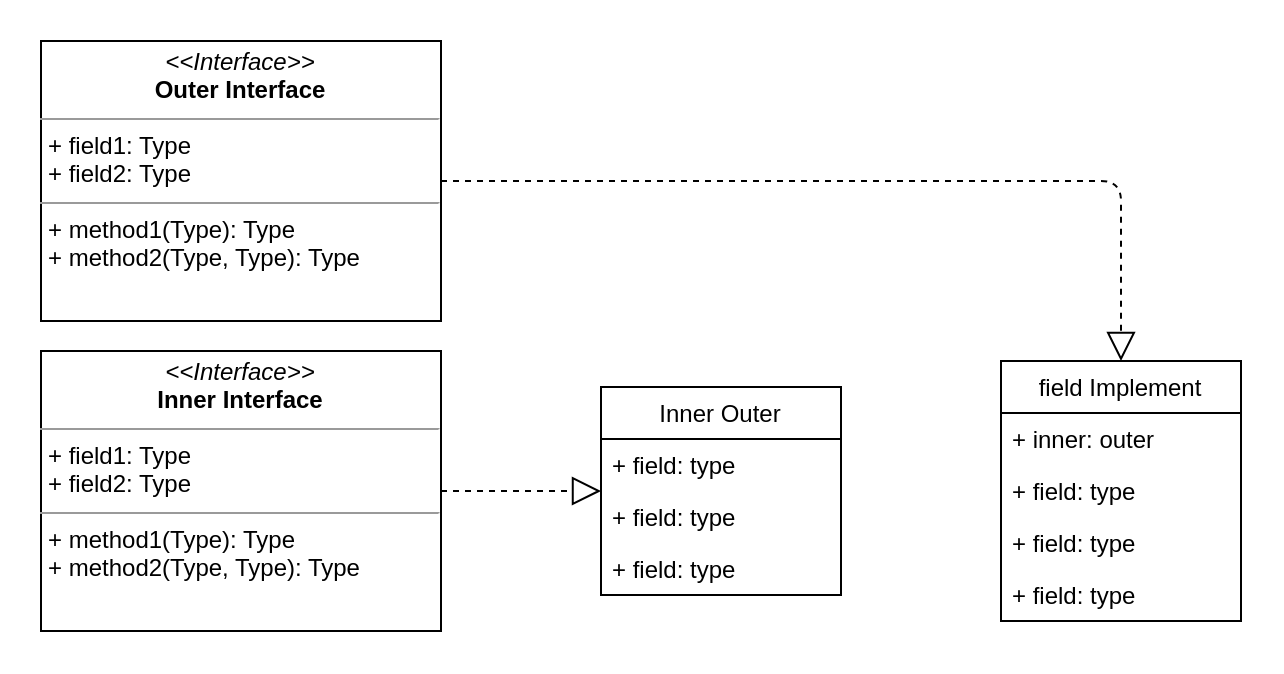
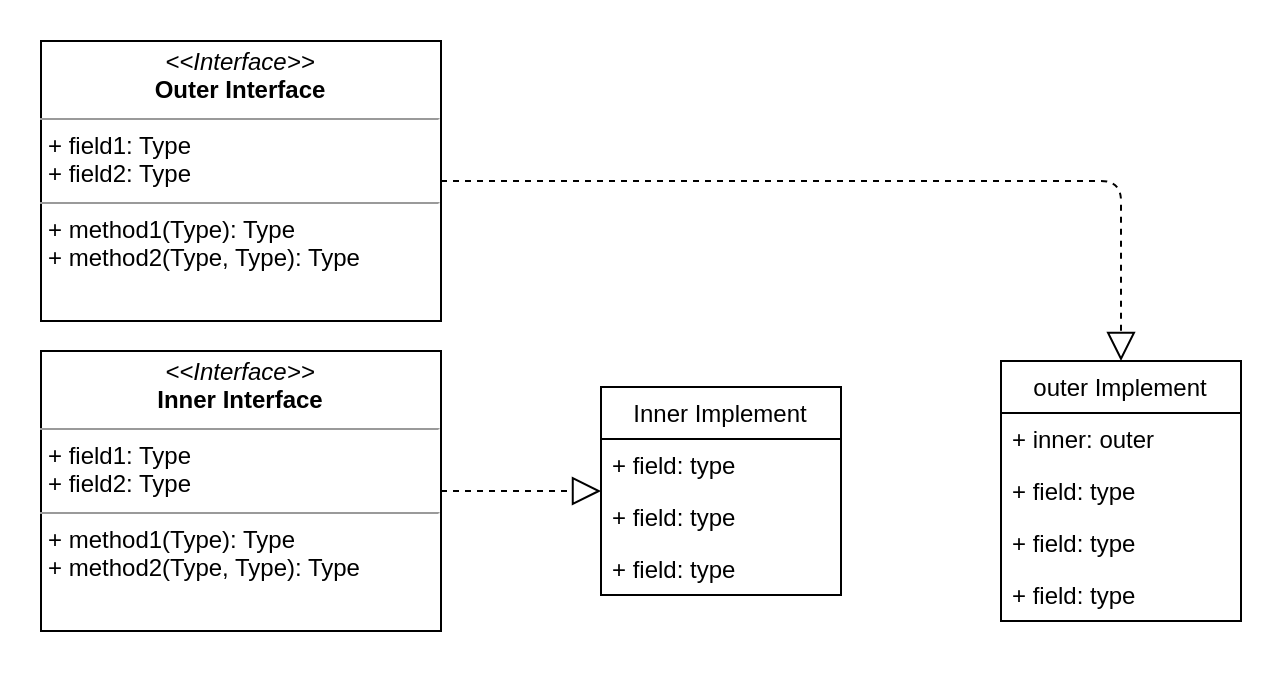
node "field Implement": label "field Implement" -> "outer Implement"
node "Inner Outer": label "Inner Outer" -> "Inner Implement"
